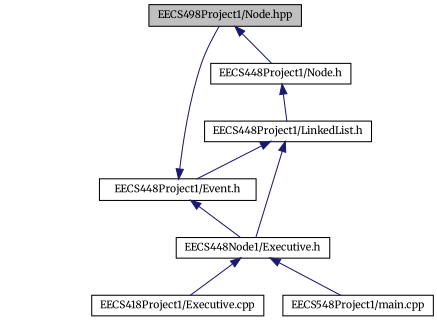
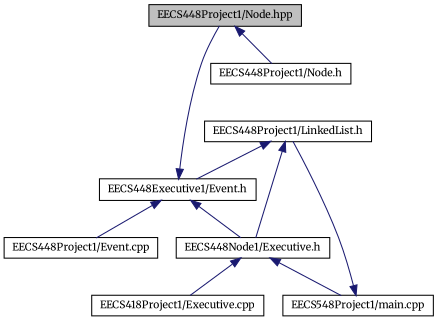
node "EECS498Project1/Node.hpp": label "EECS498Project1/Node.hpp" -> "EECS448Project1/Node.hpp"
edge "EECS448Project1/LinkedList.h" -> "EECS448Project1/Node.h": now "EECS448Project1/LinkedList.h" -> "EECS548Project1/main.cpp"
node "EECS448Project1/Event.h": label "EECS448Project1/Event.h" -> "EECS448Executive1/Event.h"
node "EECS448Project1/Event.cpp": added
